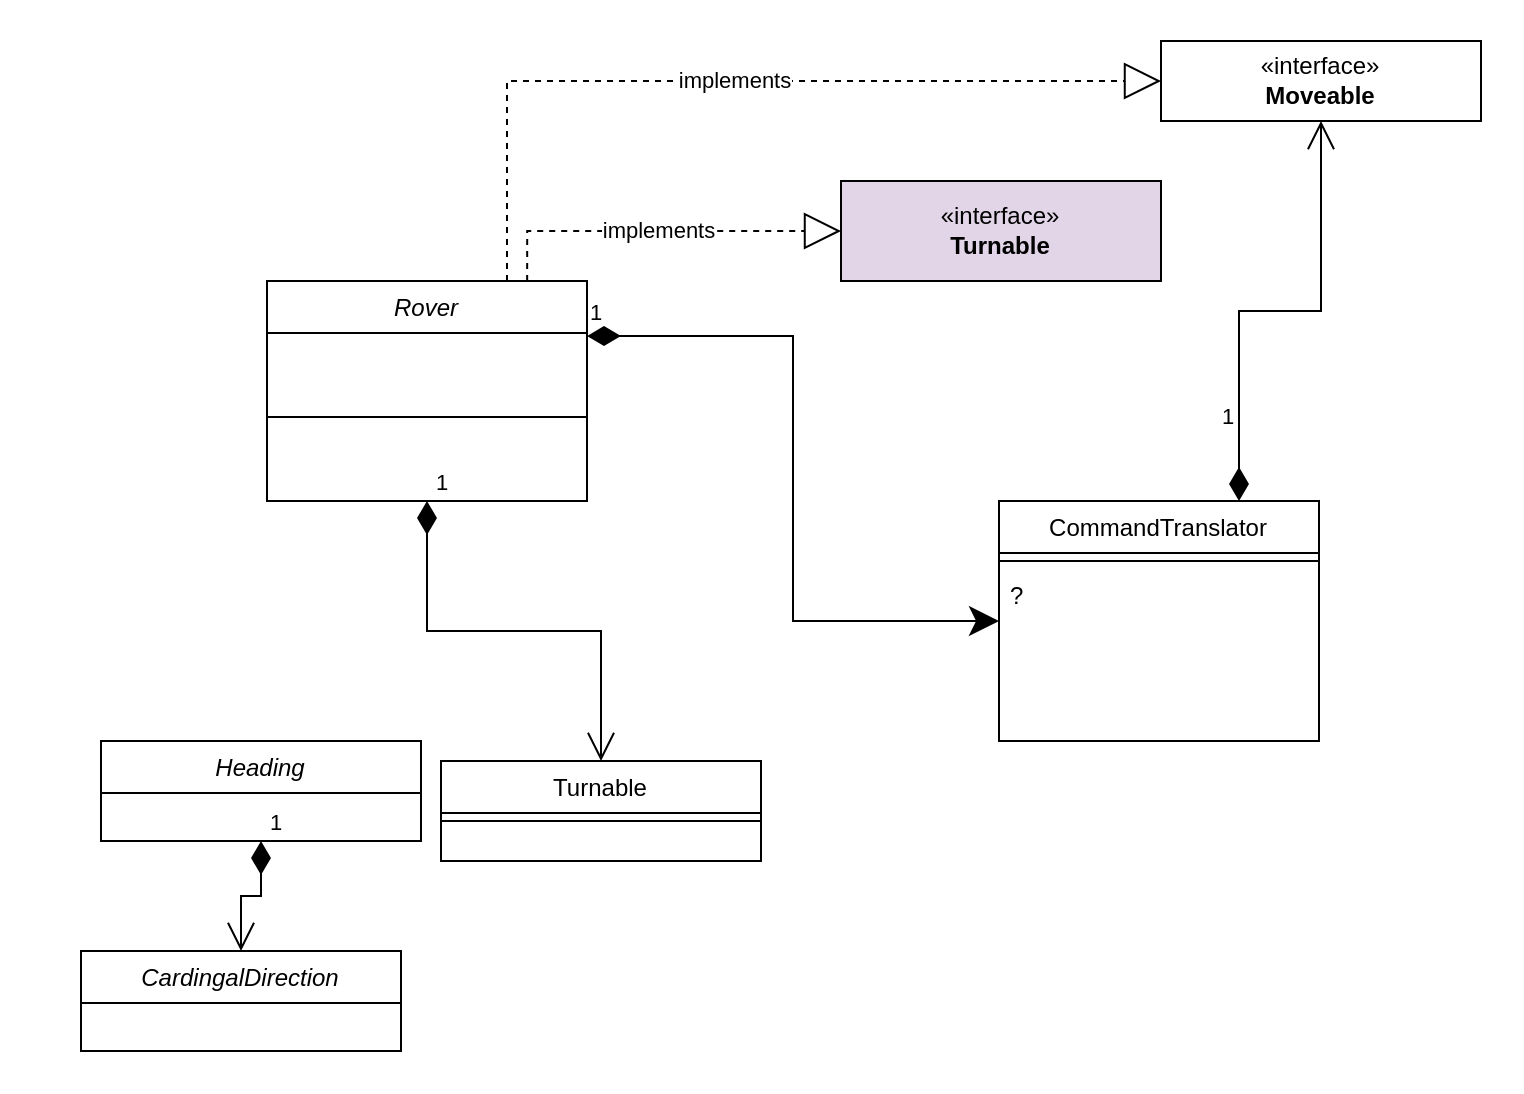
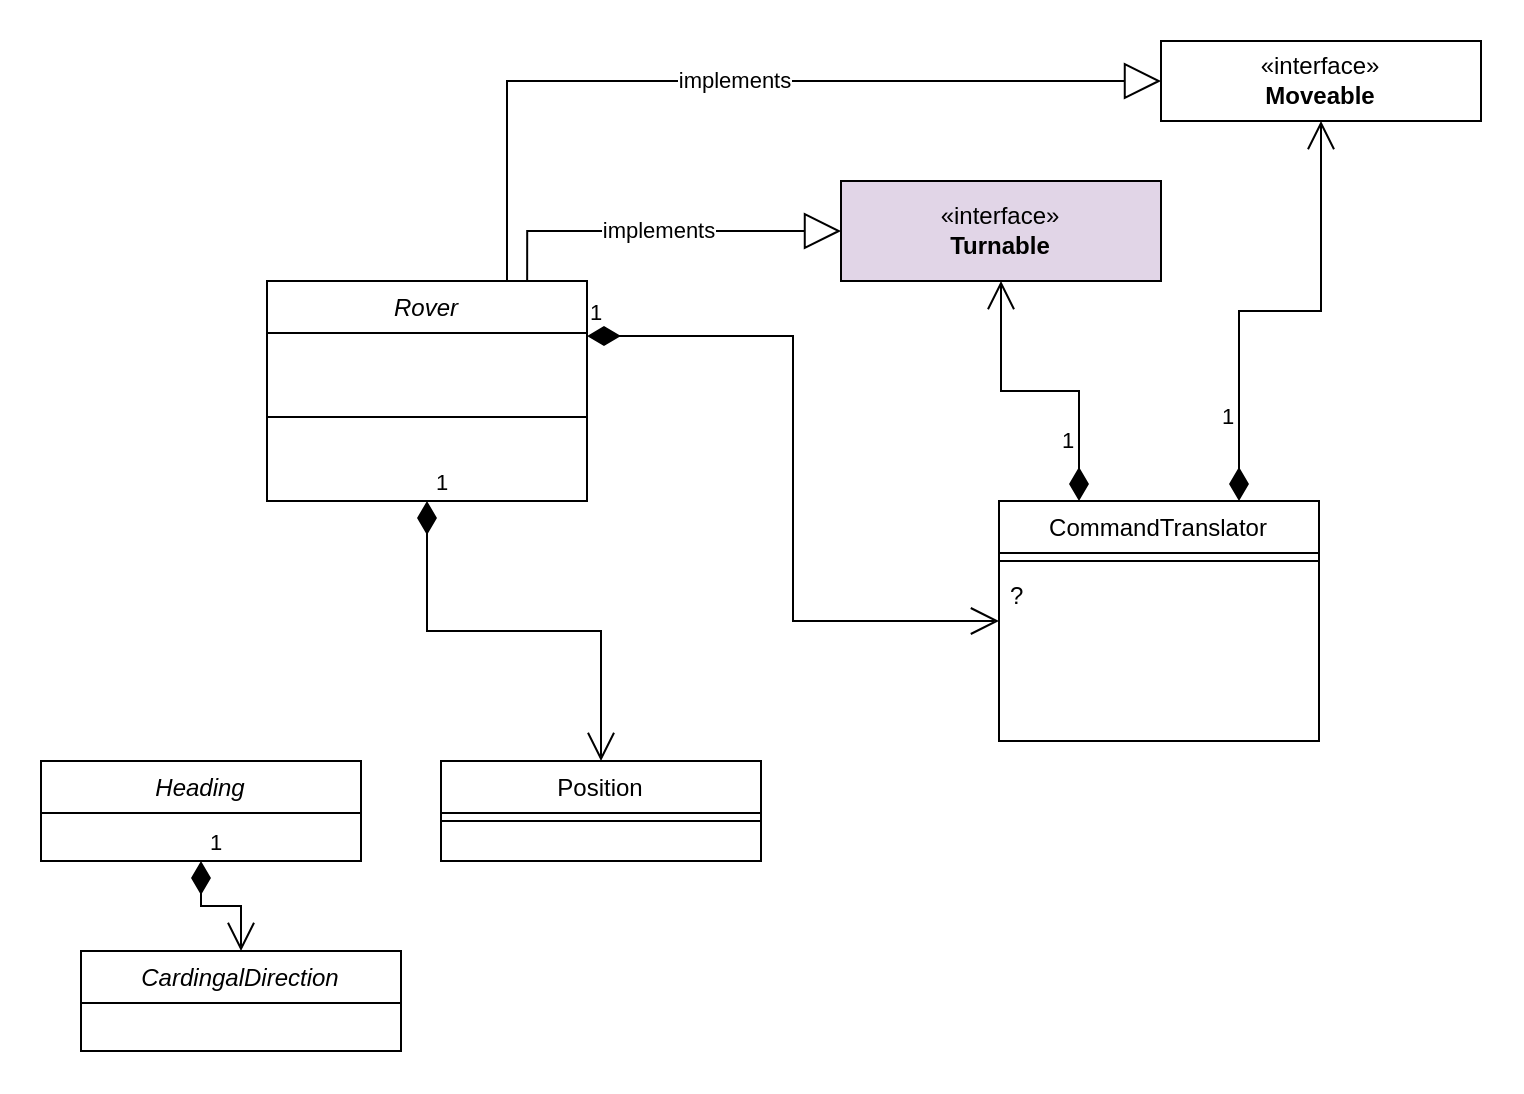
edge "Rover" -> "«interface» Moveable": style dashed -> solid
edge "Rover" -> "«interface» Turnable": style dashed -> solid
edge "«interface» Turnable" -- "CommandTranslator": added, label "1"
edge "Rover" -- "CommandTranslator": arrowhead classic -> open
node "Turnable": label "Turnable" -> "Position"
node "Heading": moved (261, 791) -> (201, 811)
